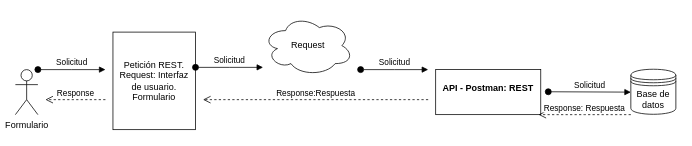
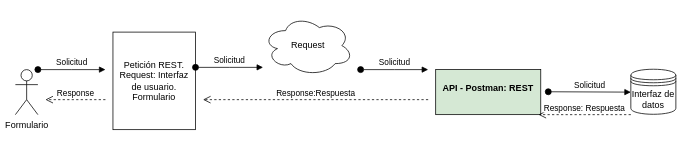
node "API - Postman: REST": fillcolor #ffffff -> #d5e8d4
node "Base de datos": label "Base de datos" -> "Interfaz de datos"
